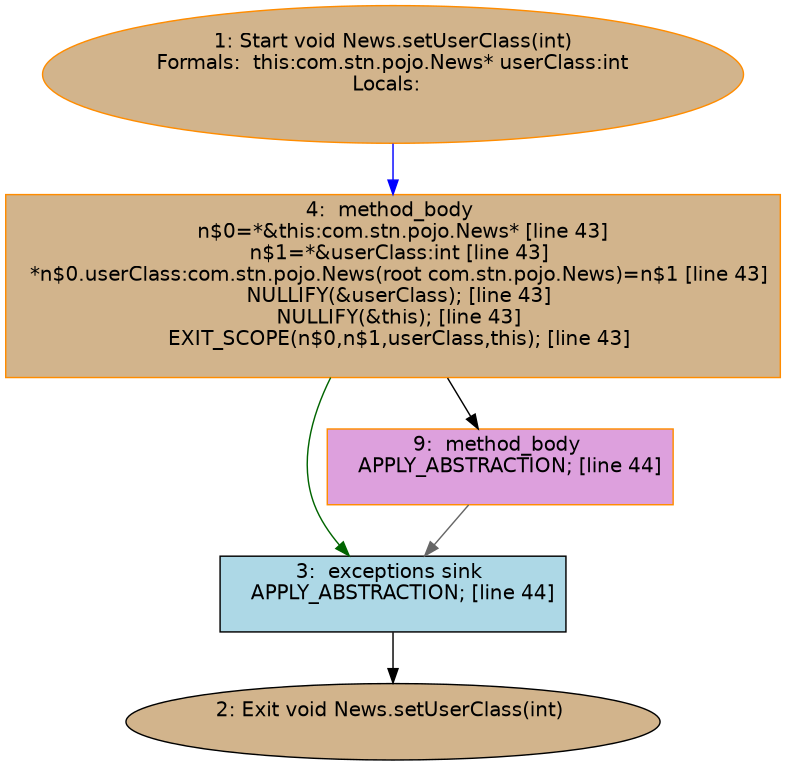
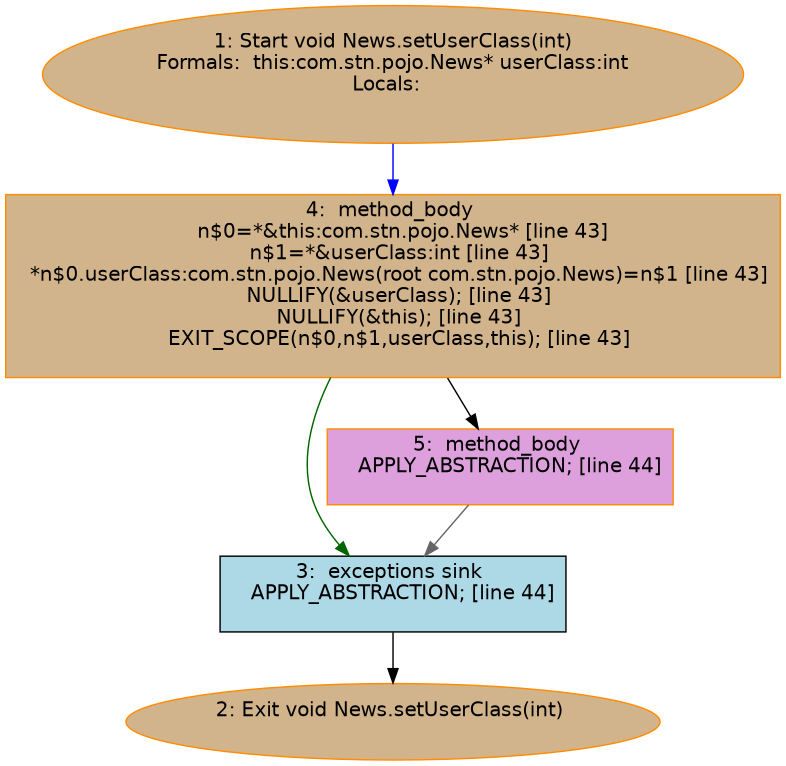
node "9:  method_body APPLY_ABSTRACTION; [line 44]": label "9:  method_body APPLY_ABSTRACTION; [line 44]" -> "5:  method_body APPLY_ABSTRACTION; [line 44]"
node "2: Exit void News.setUserClass(int)": color black -> darkorange
